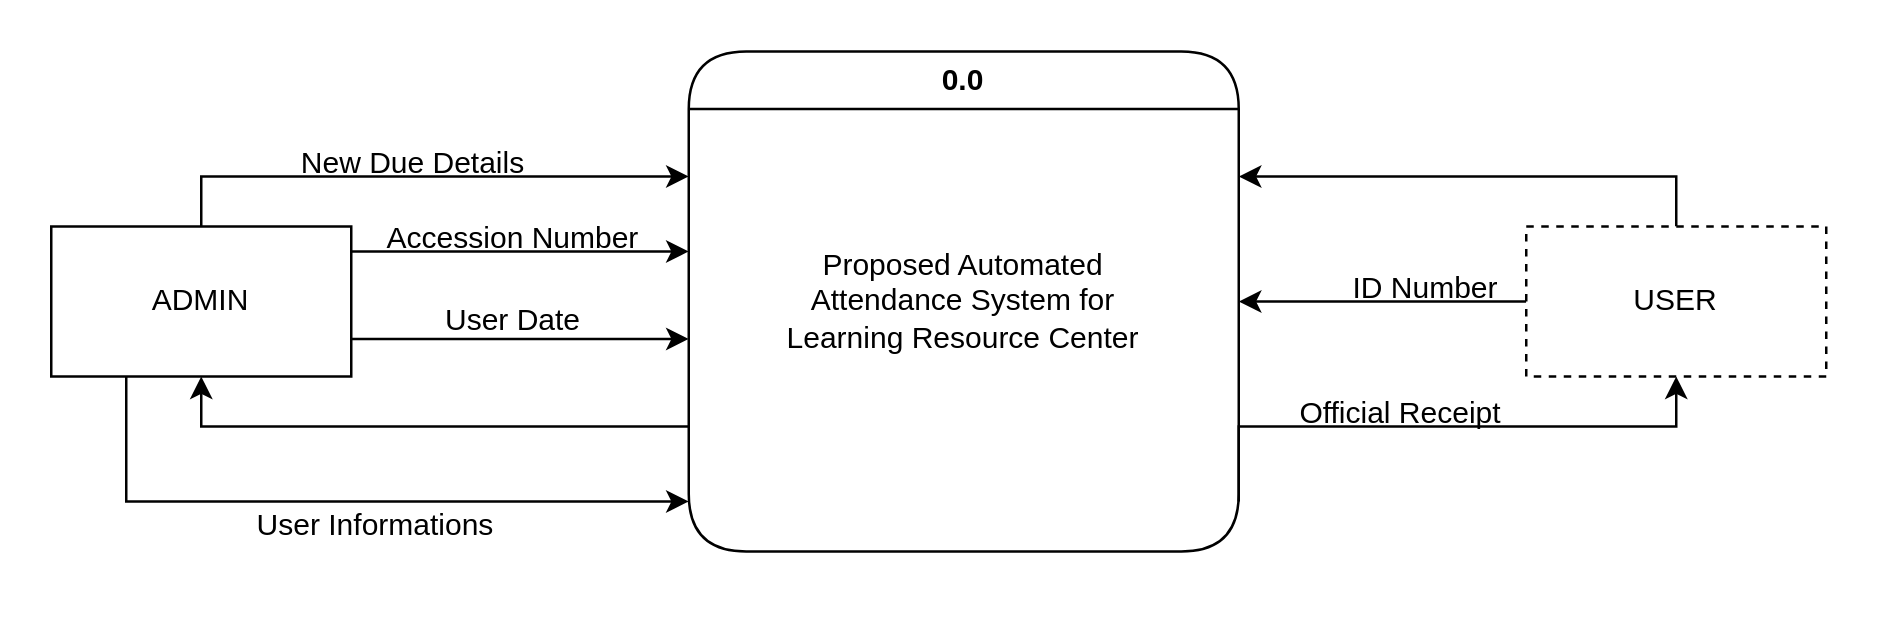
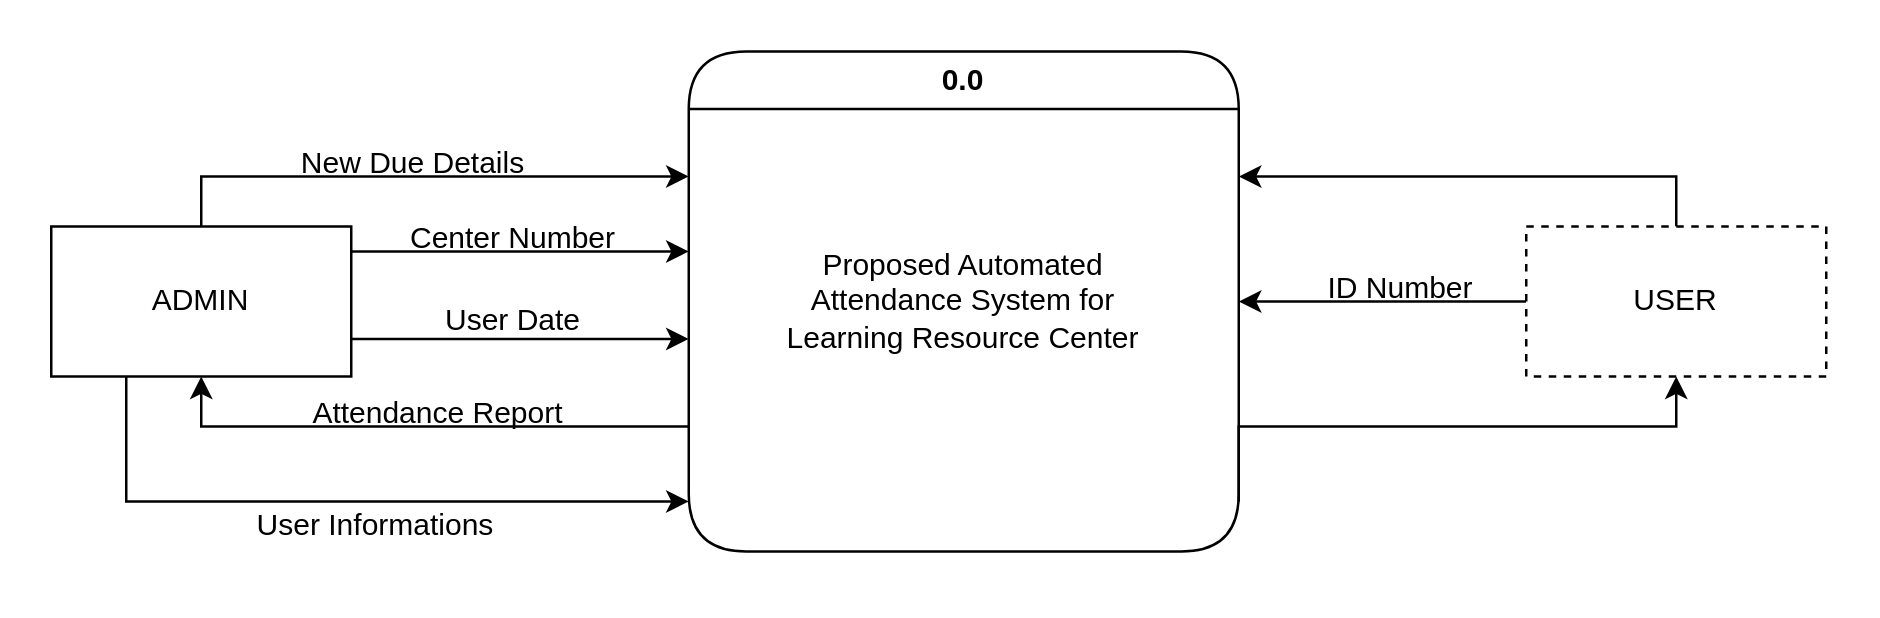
node "Accession Number": label "Accession Number" -> "Center Number"
node "ID Number": moved (1426, 289) -> (1401, 289)
node "Attendance Report": added
node "Official Receipt": removed
